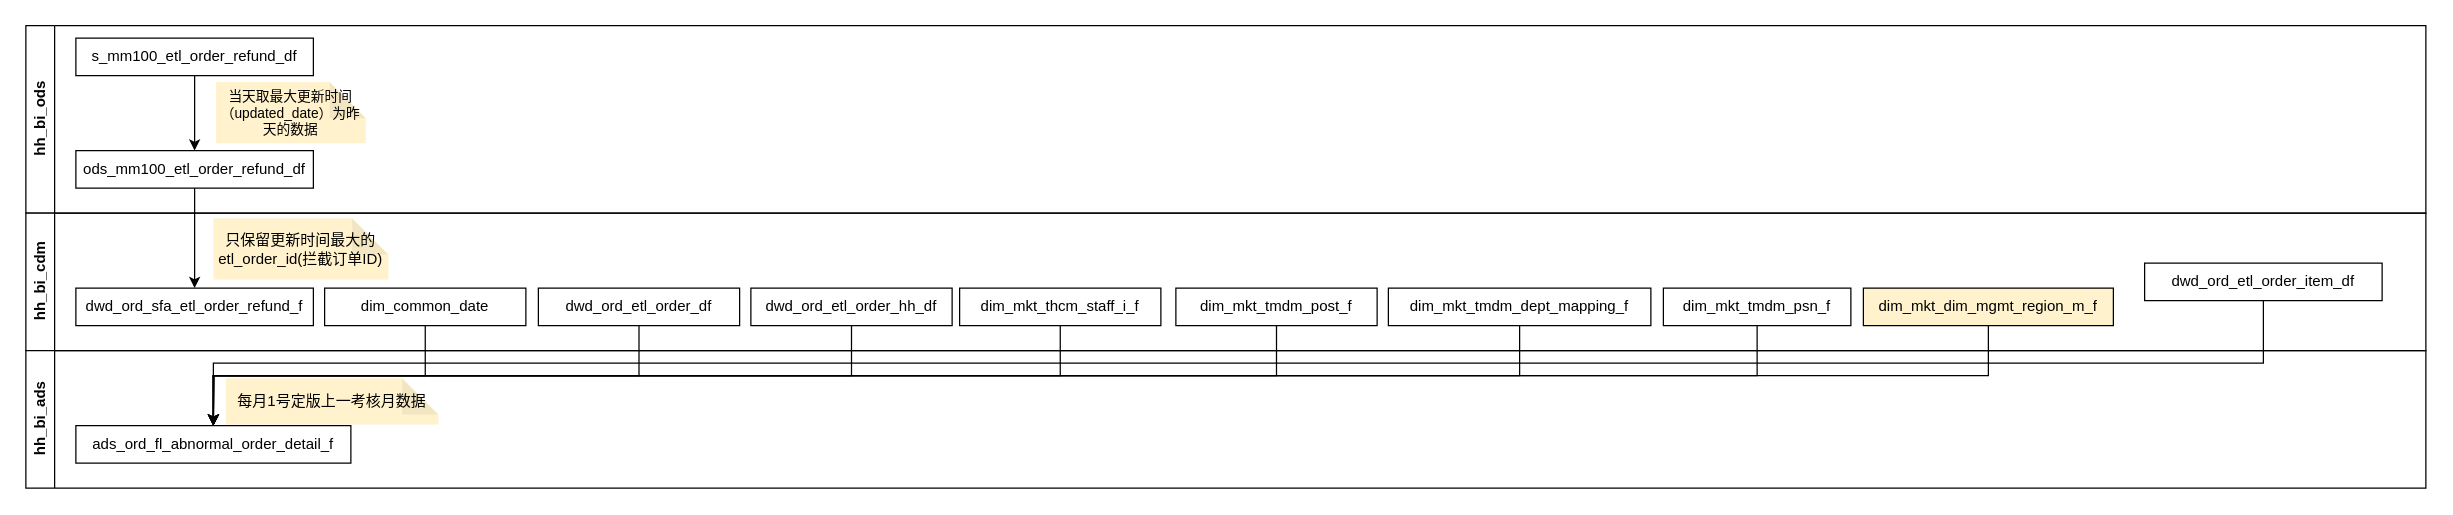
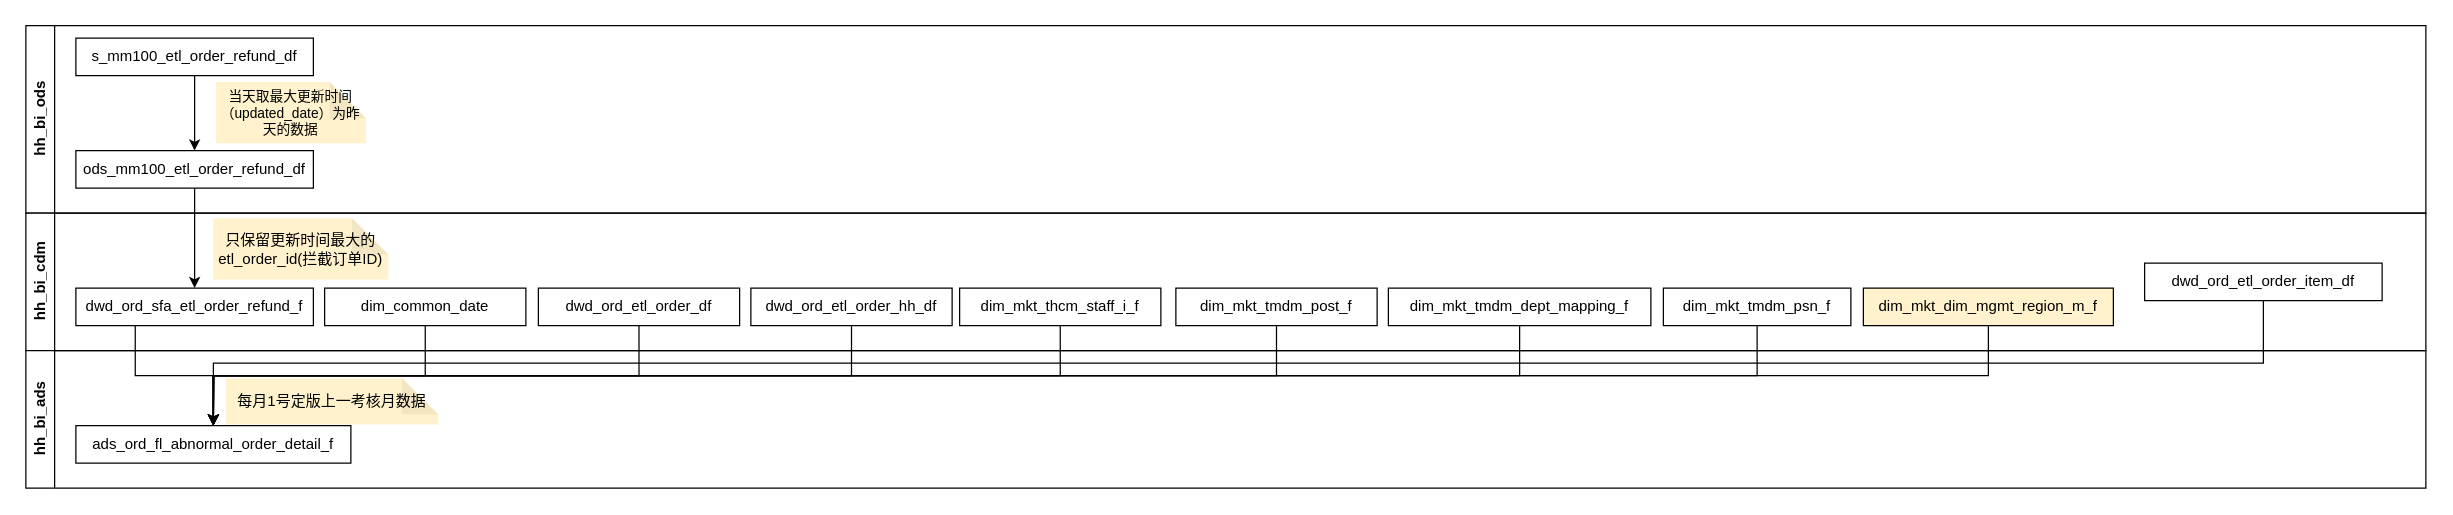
edge "dwd_ord_sfa_etl_order_refund_f" -> "ads_ord_fl_abnormal_order_detail_f": added
